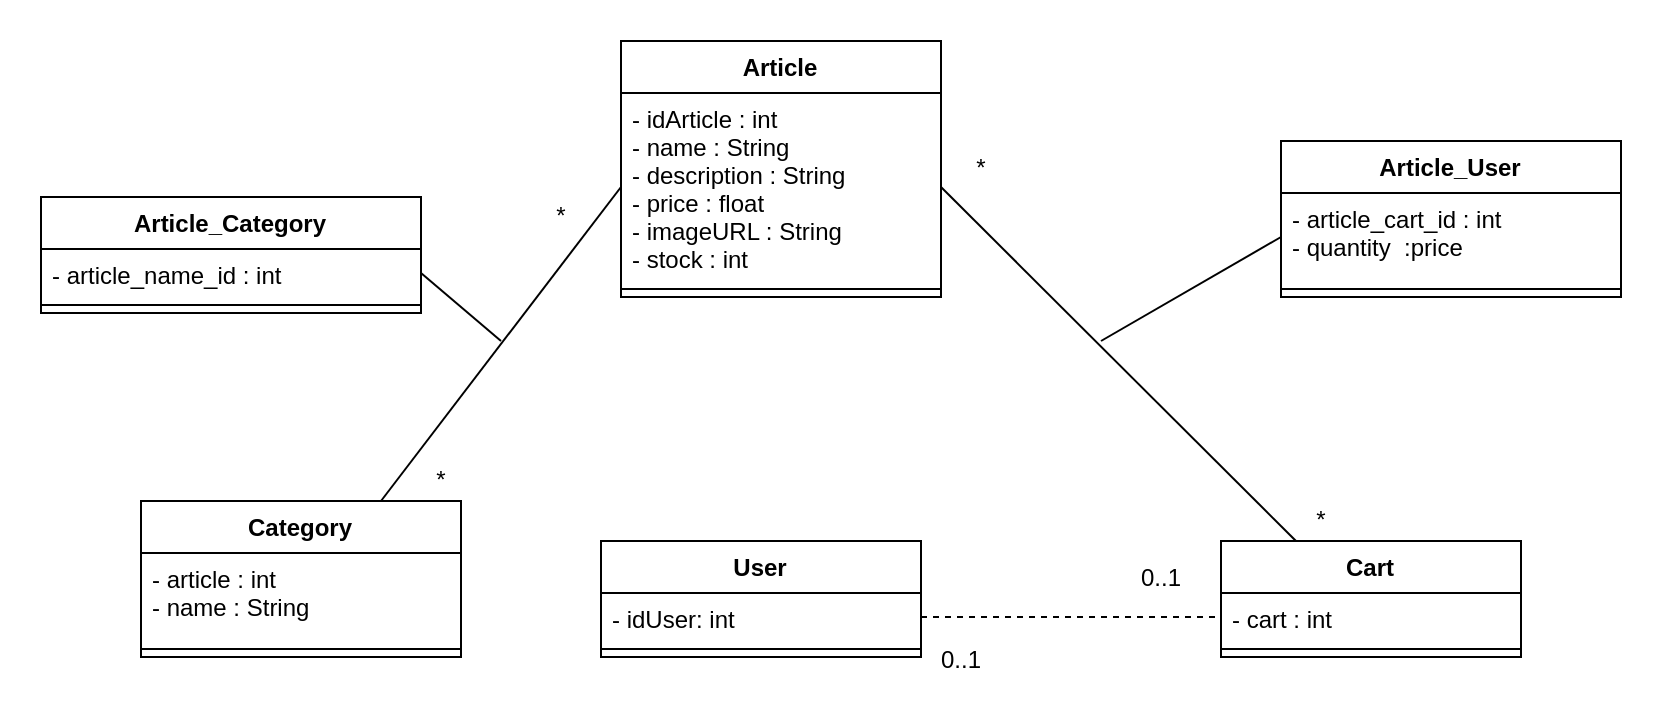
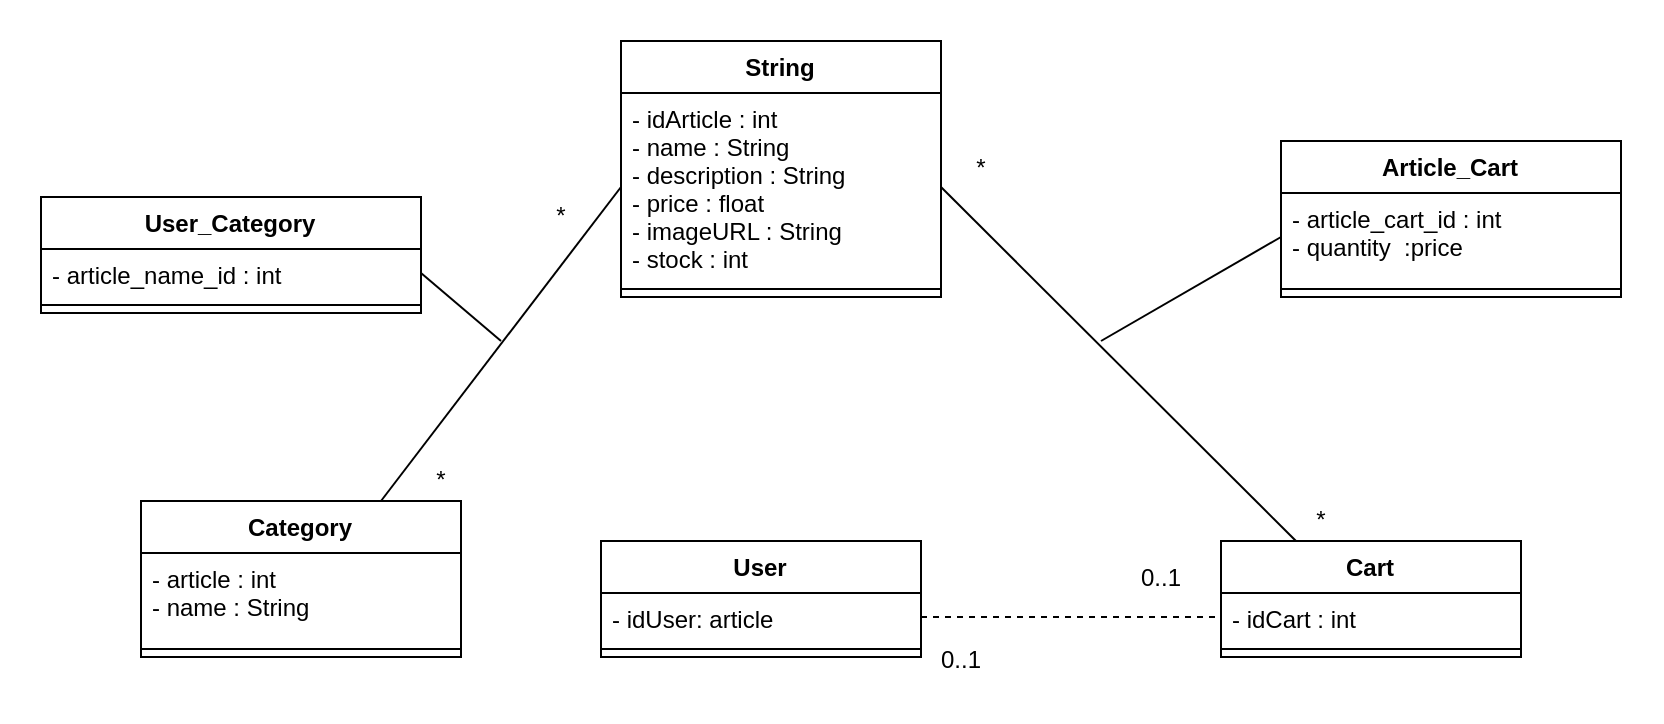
node "Article": label "Article" -> "String"
node "Article_User": label "Article_User" -> "Article_Cart"
node "Article_Category": label "Article_Category" -> "User_Category"
node "- idUser: int": label "- idUser: int" -> "- idUser: article"
node "- cart : int": label "- cart : int" -> "- idCart : int"
